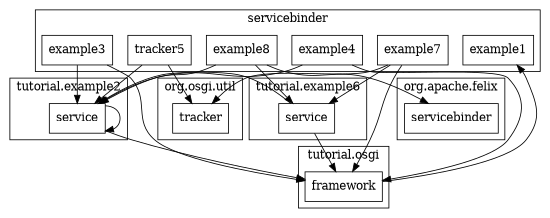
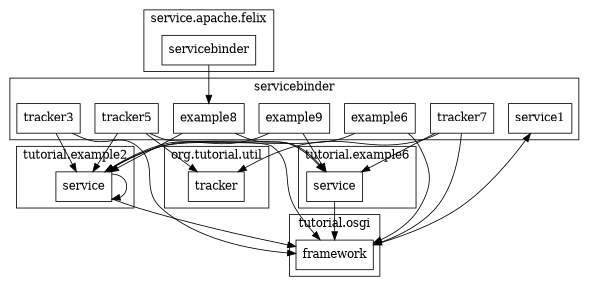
node "example3": label "example3" -> "tracker3"
node "example4": label "example4" -> "example6"
node "example7": label "example7" -> "tracker7"
node "example1": label "example1" -> "service1"
edge "example8" -> "servicebinder": reversed
cluster "org.osgi.util": label "org.osgi.util" -> "org.tutorial.util"
cluster "org.apache.felix": label "org.apache.felix" -> "service.apache.felix"
node "example9": added
edge "tracker5" -> "framework": added
